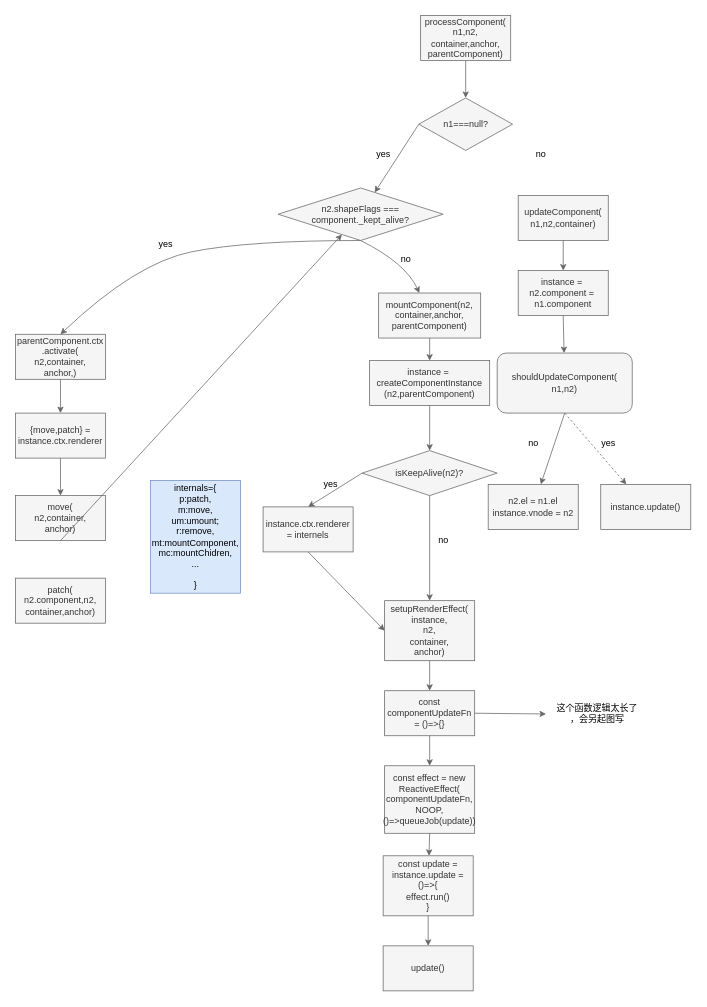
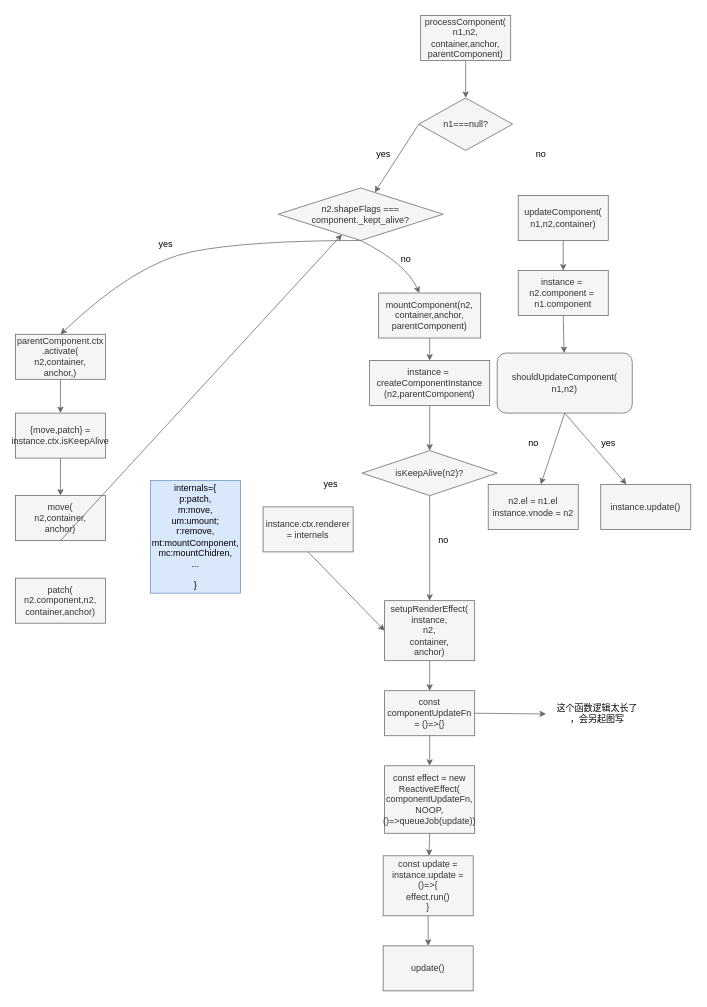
node "{move,patch} = instance.ctx.renderer": label "{move,patch} = instance.ctx.renderer" -> "{move,patch} = instance.ctx.isKeepAlive"
edge "shouldUpdateComponent( n1,n2)" -> "instance.update()": style dashed -> solid
edge "isKeepAlive(n2)?" -> "instance.ctx.renderer = internels": removed
